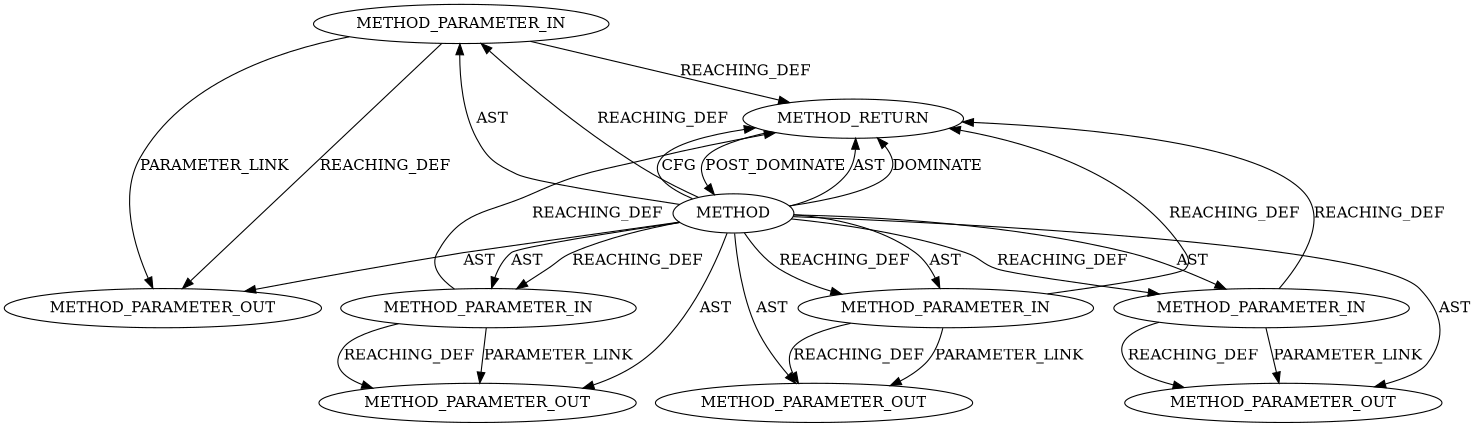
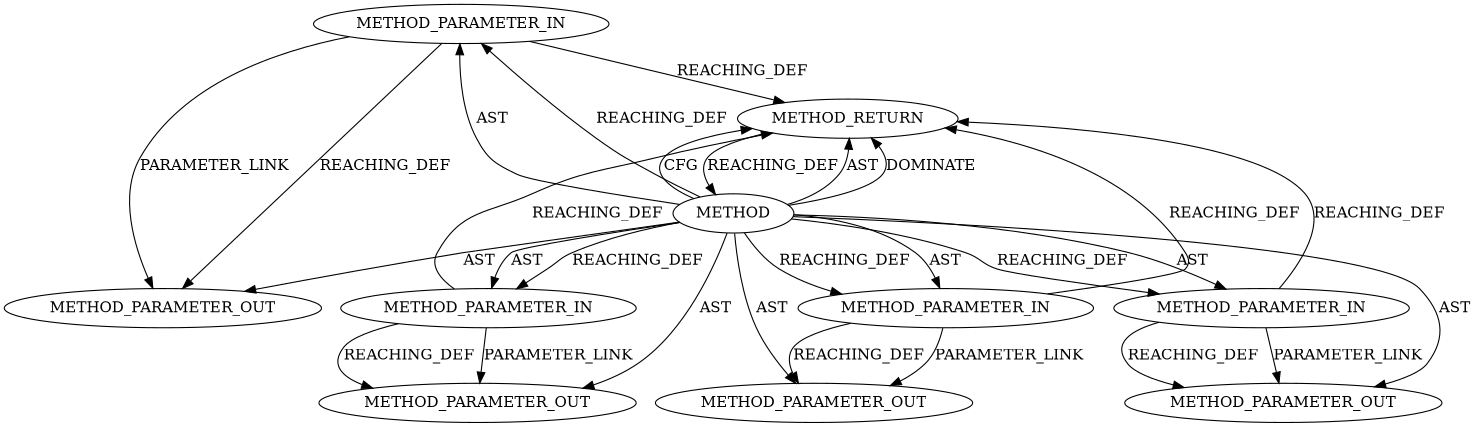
edge "METHOD_RETURN" -> "METHOD": label "POST_DOMINATE" -> "REACHING_DEF"
